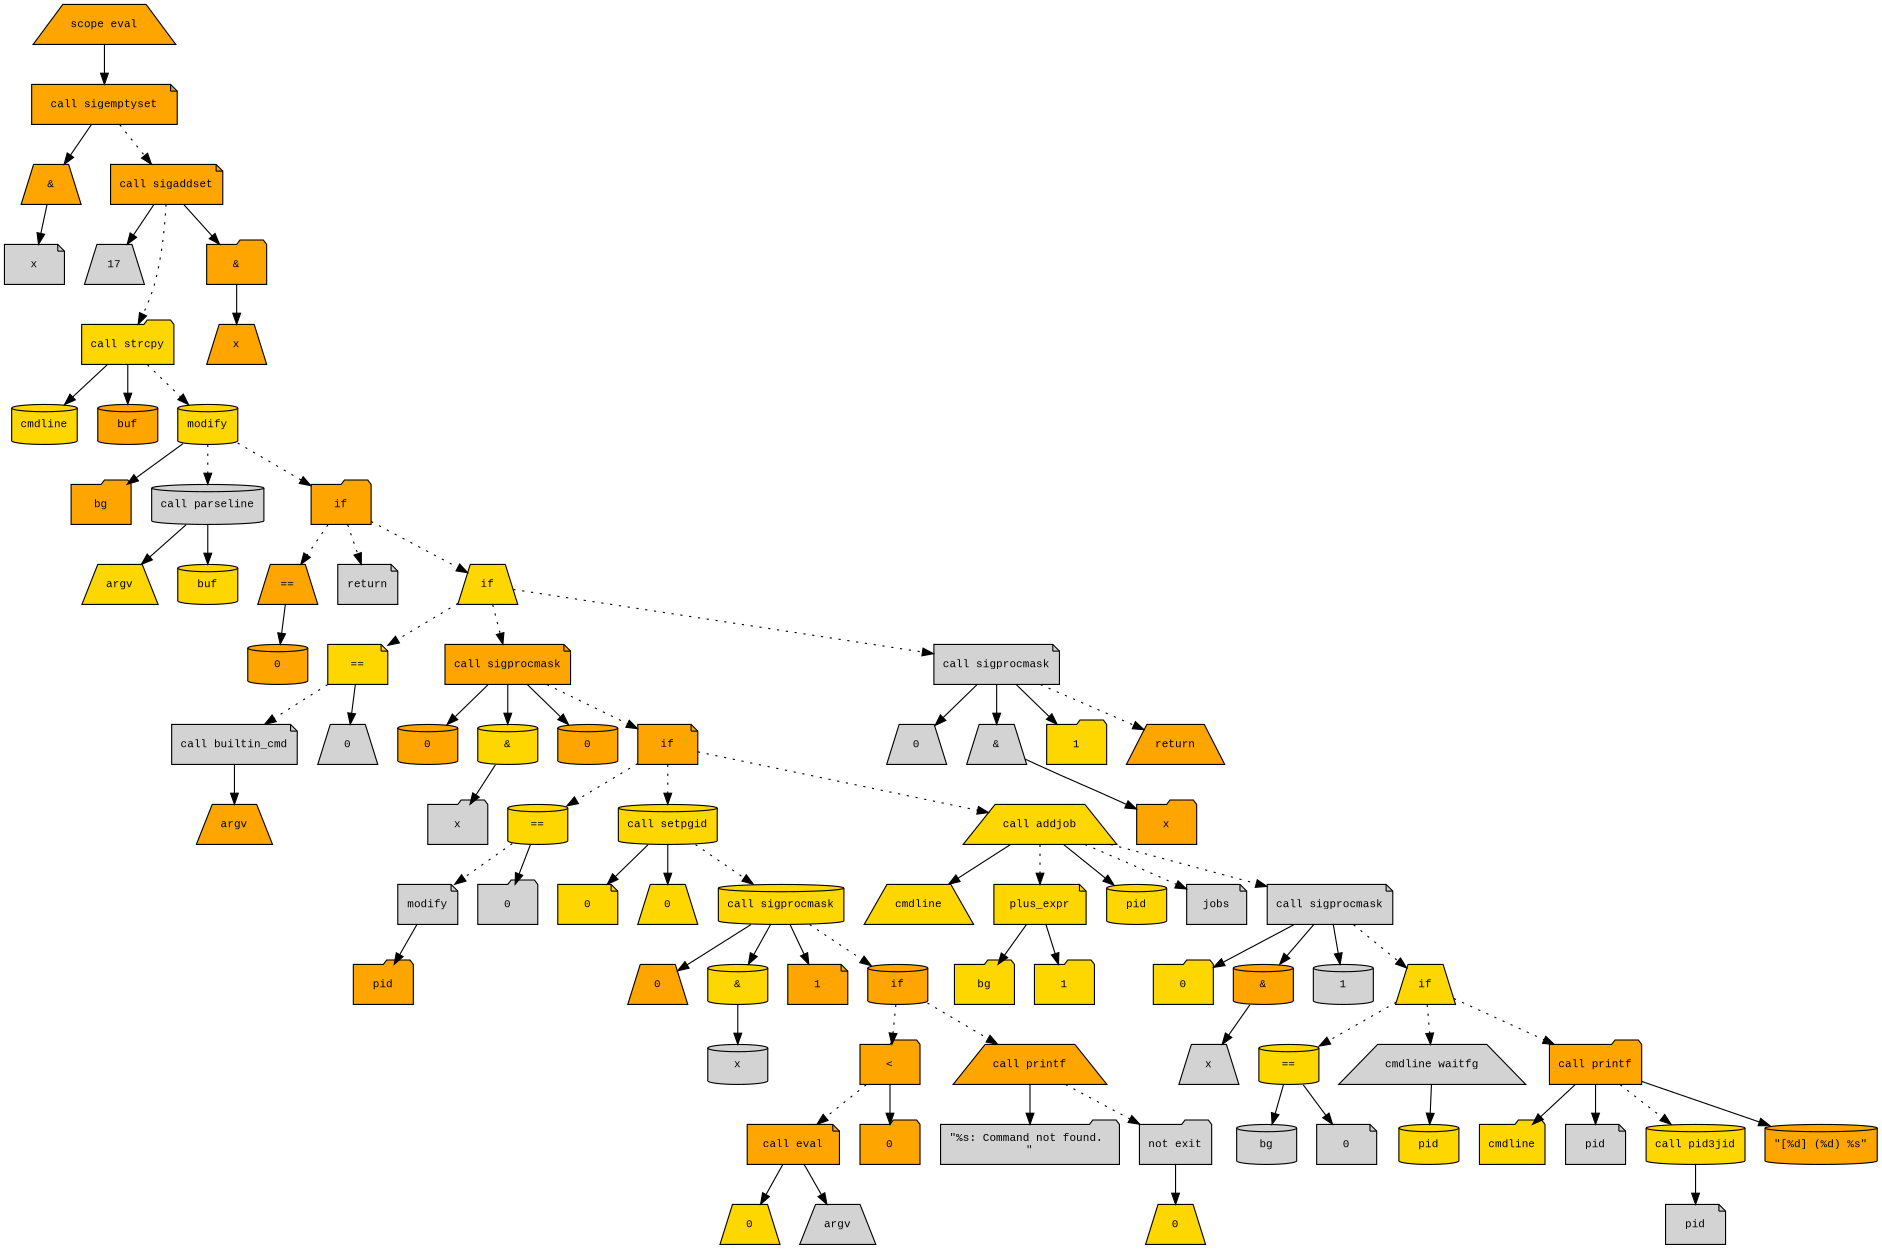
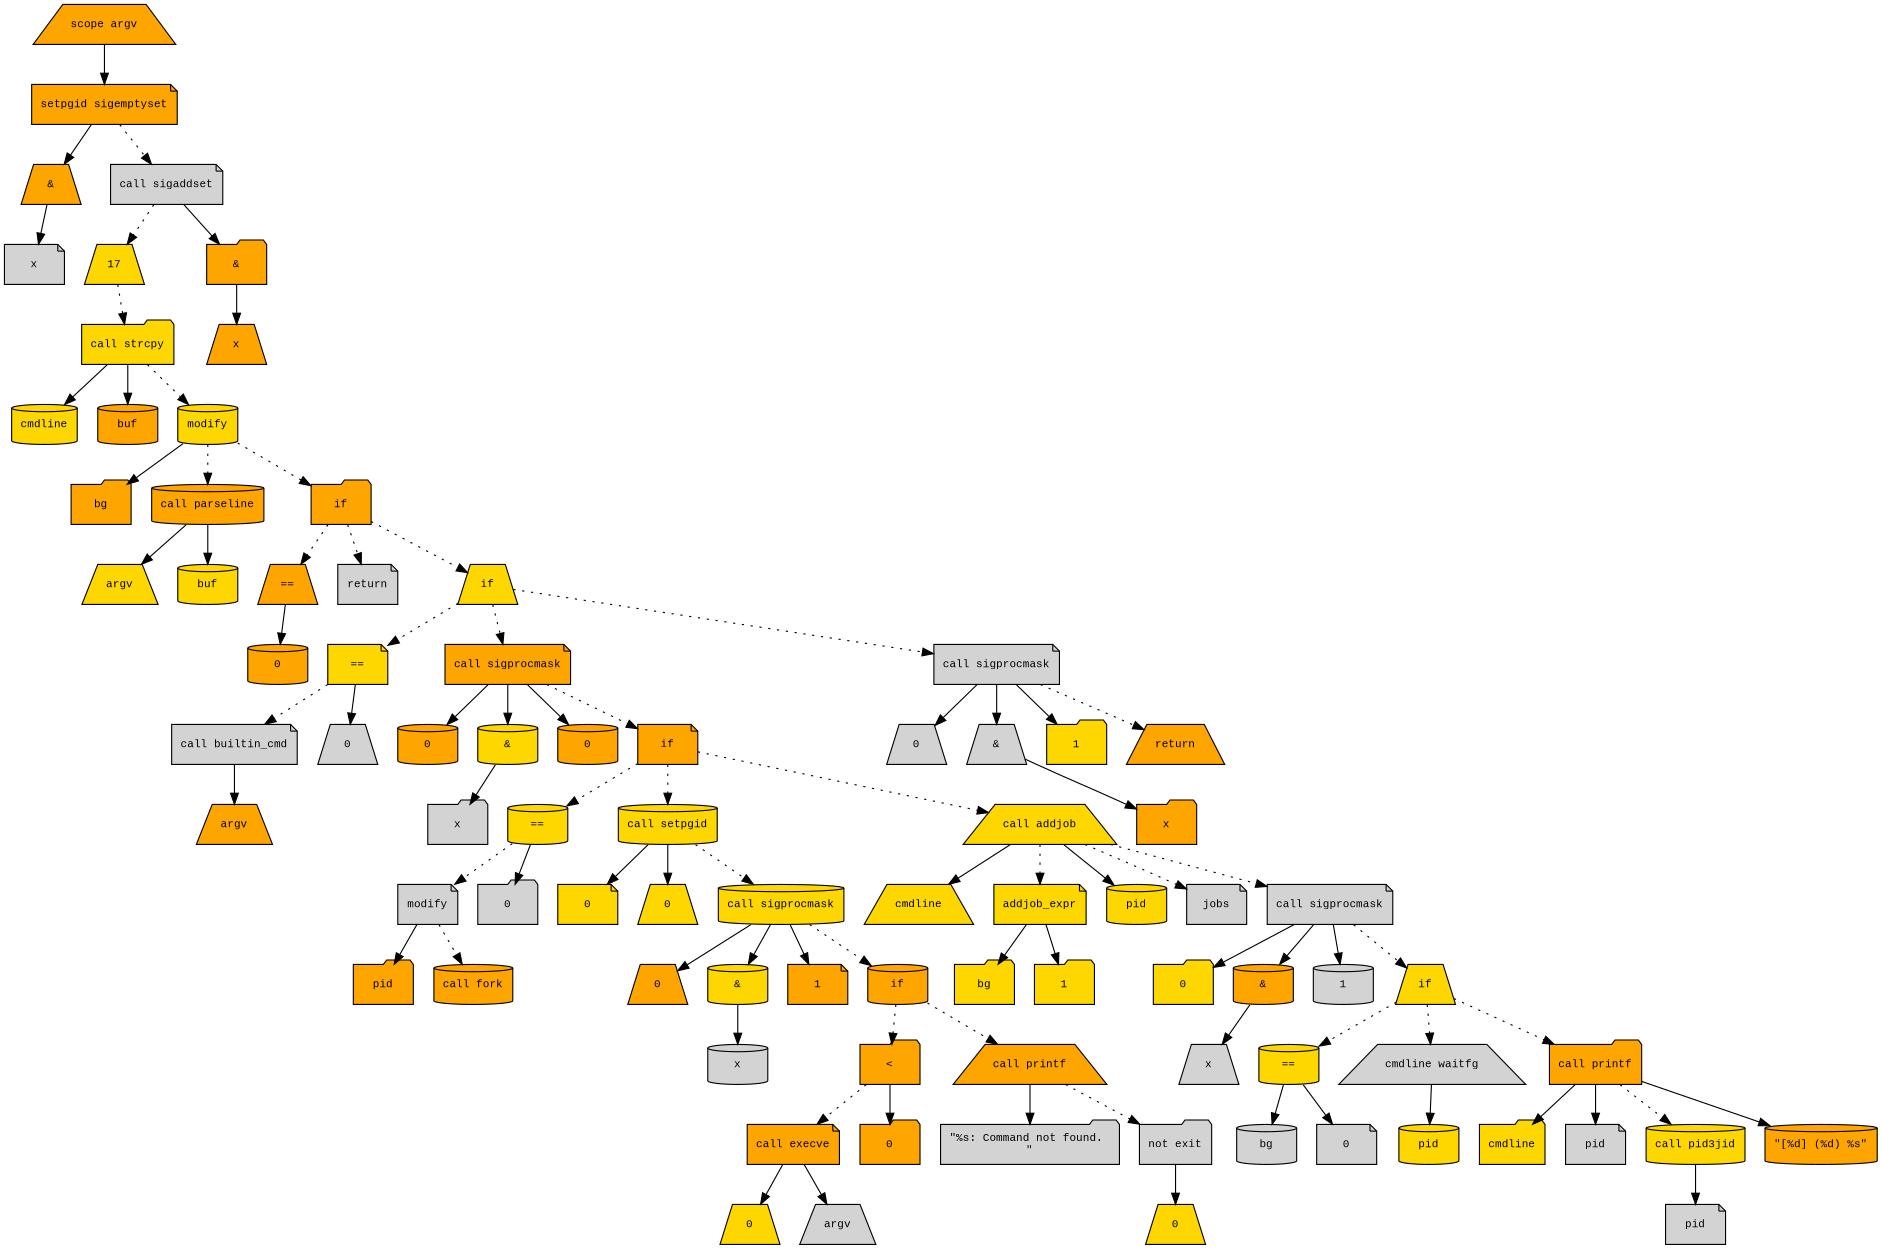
node "scope eval": label "scope eval" -> "scope argv"
node "call sigemptyset": label "call sigemptyset" -> "setpgid sigemptyset"
node "call sigaddset": fillcolor orange -> lightgrey
edge "call sigaddset" -> "17": style solid -> dotted
edge "call sigaddset" -> "call strcpy": now "17" -> "call strcpy"
node "17": fillcolor lightgrey -> gold
node "call parseline": fillcolor lightgrey -> orange
node "plus_expr": label "plus_expr" -> "addjob_expr"
node "call fork": added
node "call eval": label "call eval" -> "call execve"
